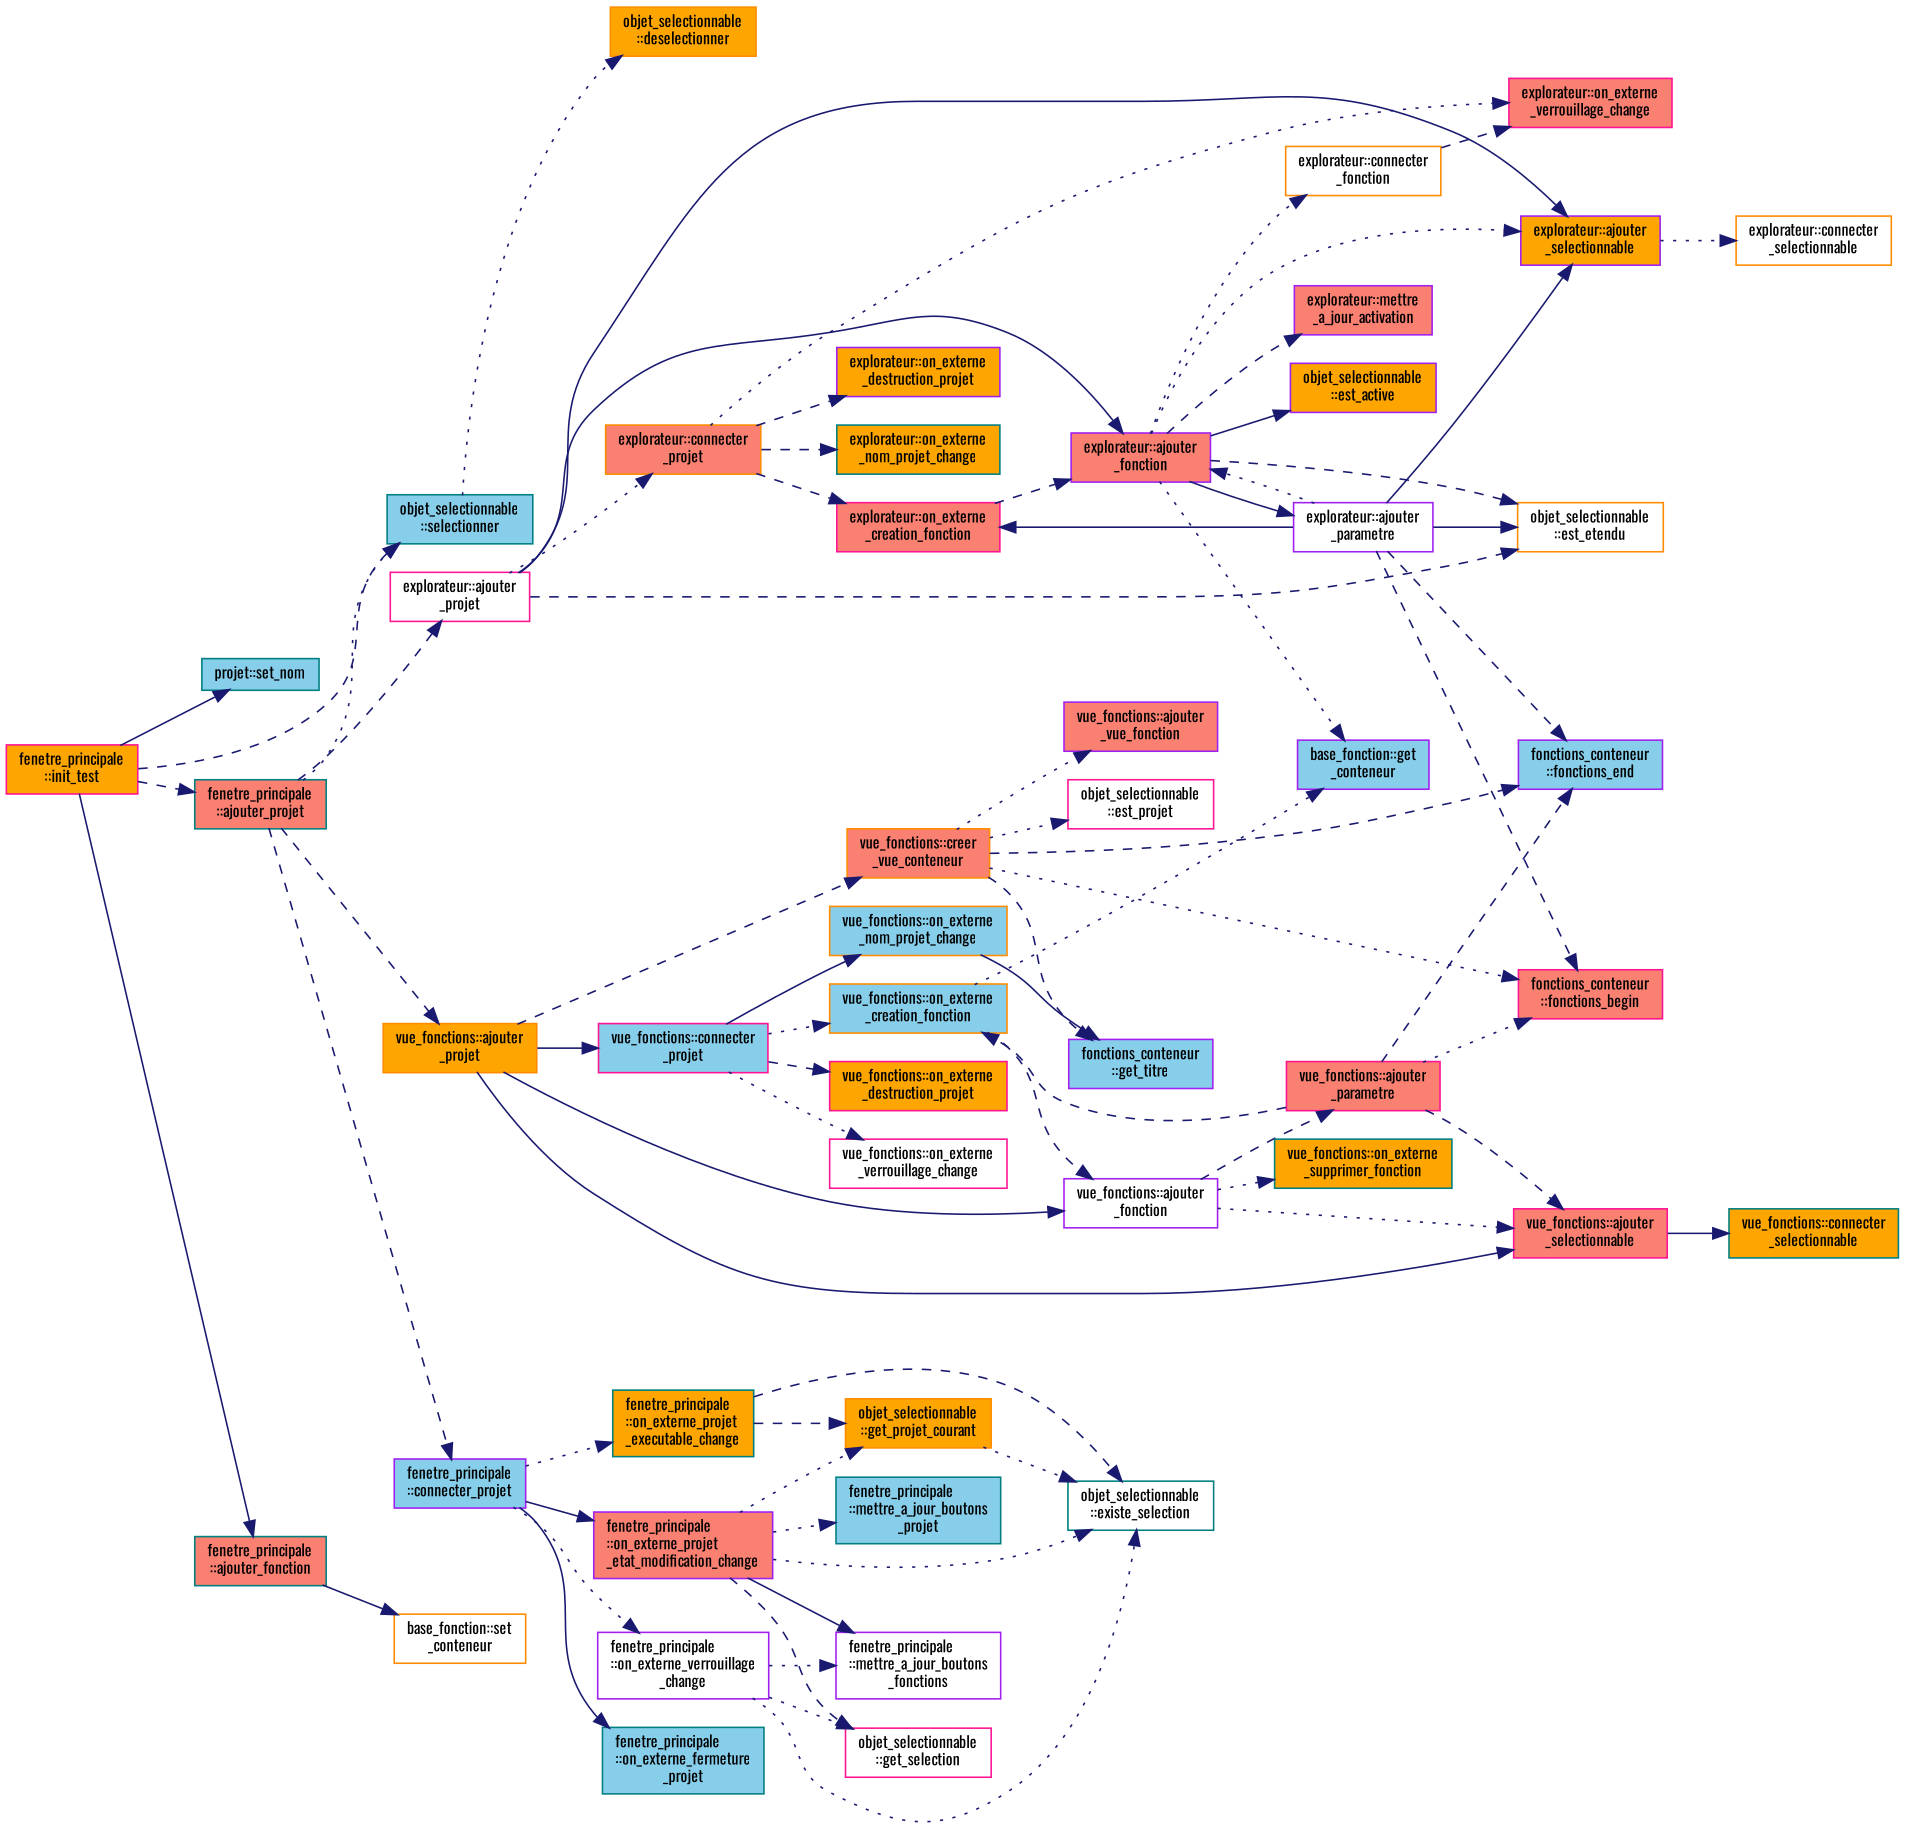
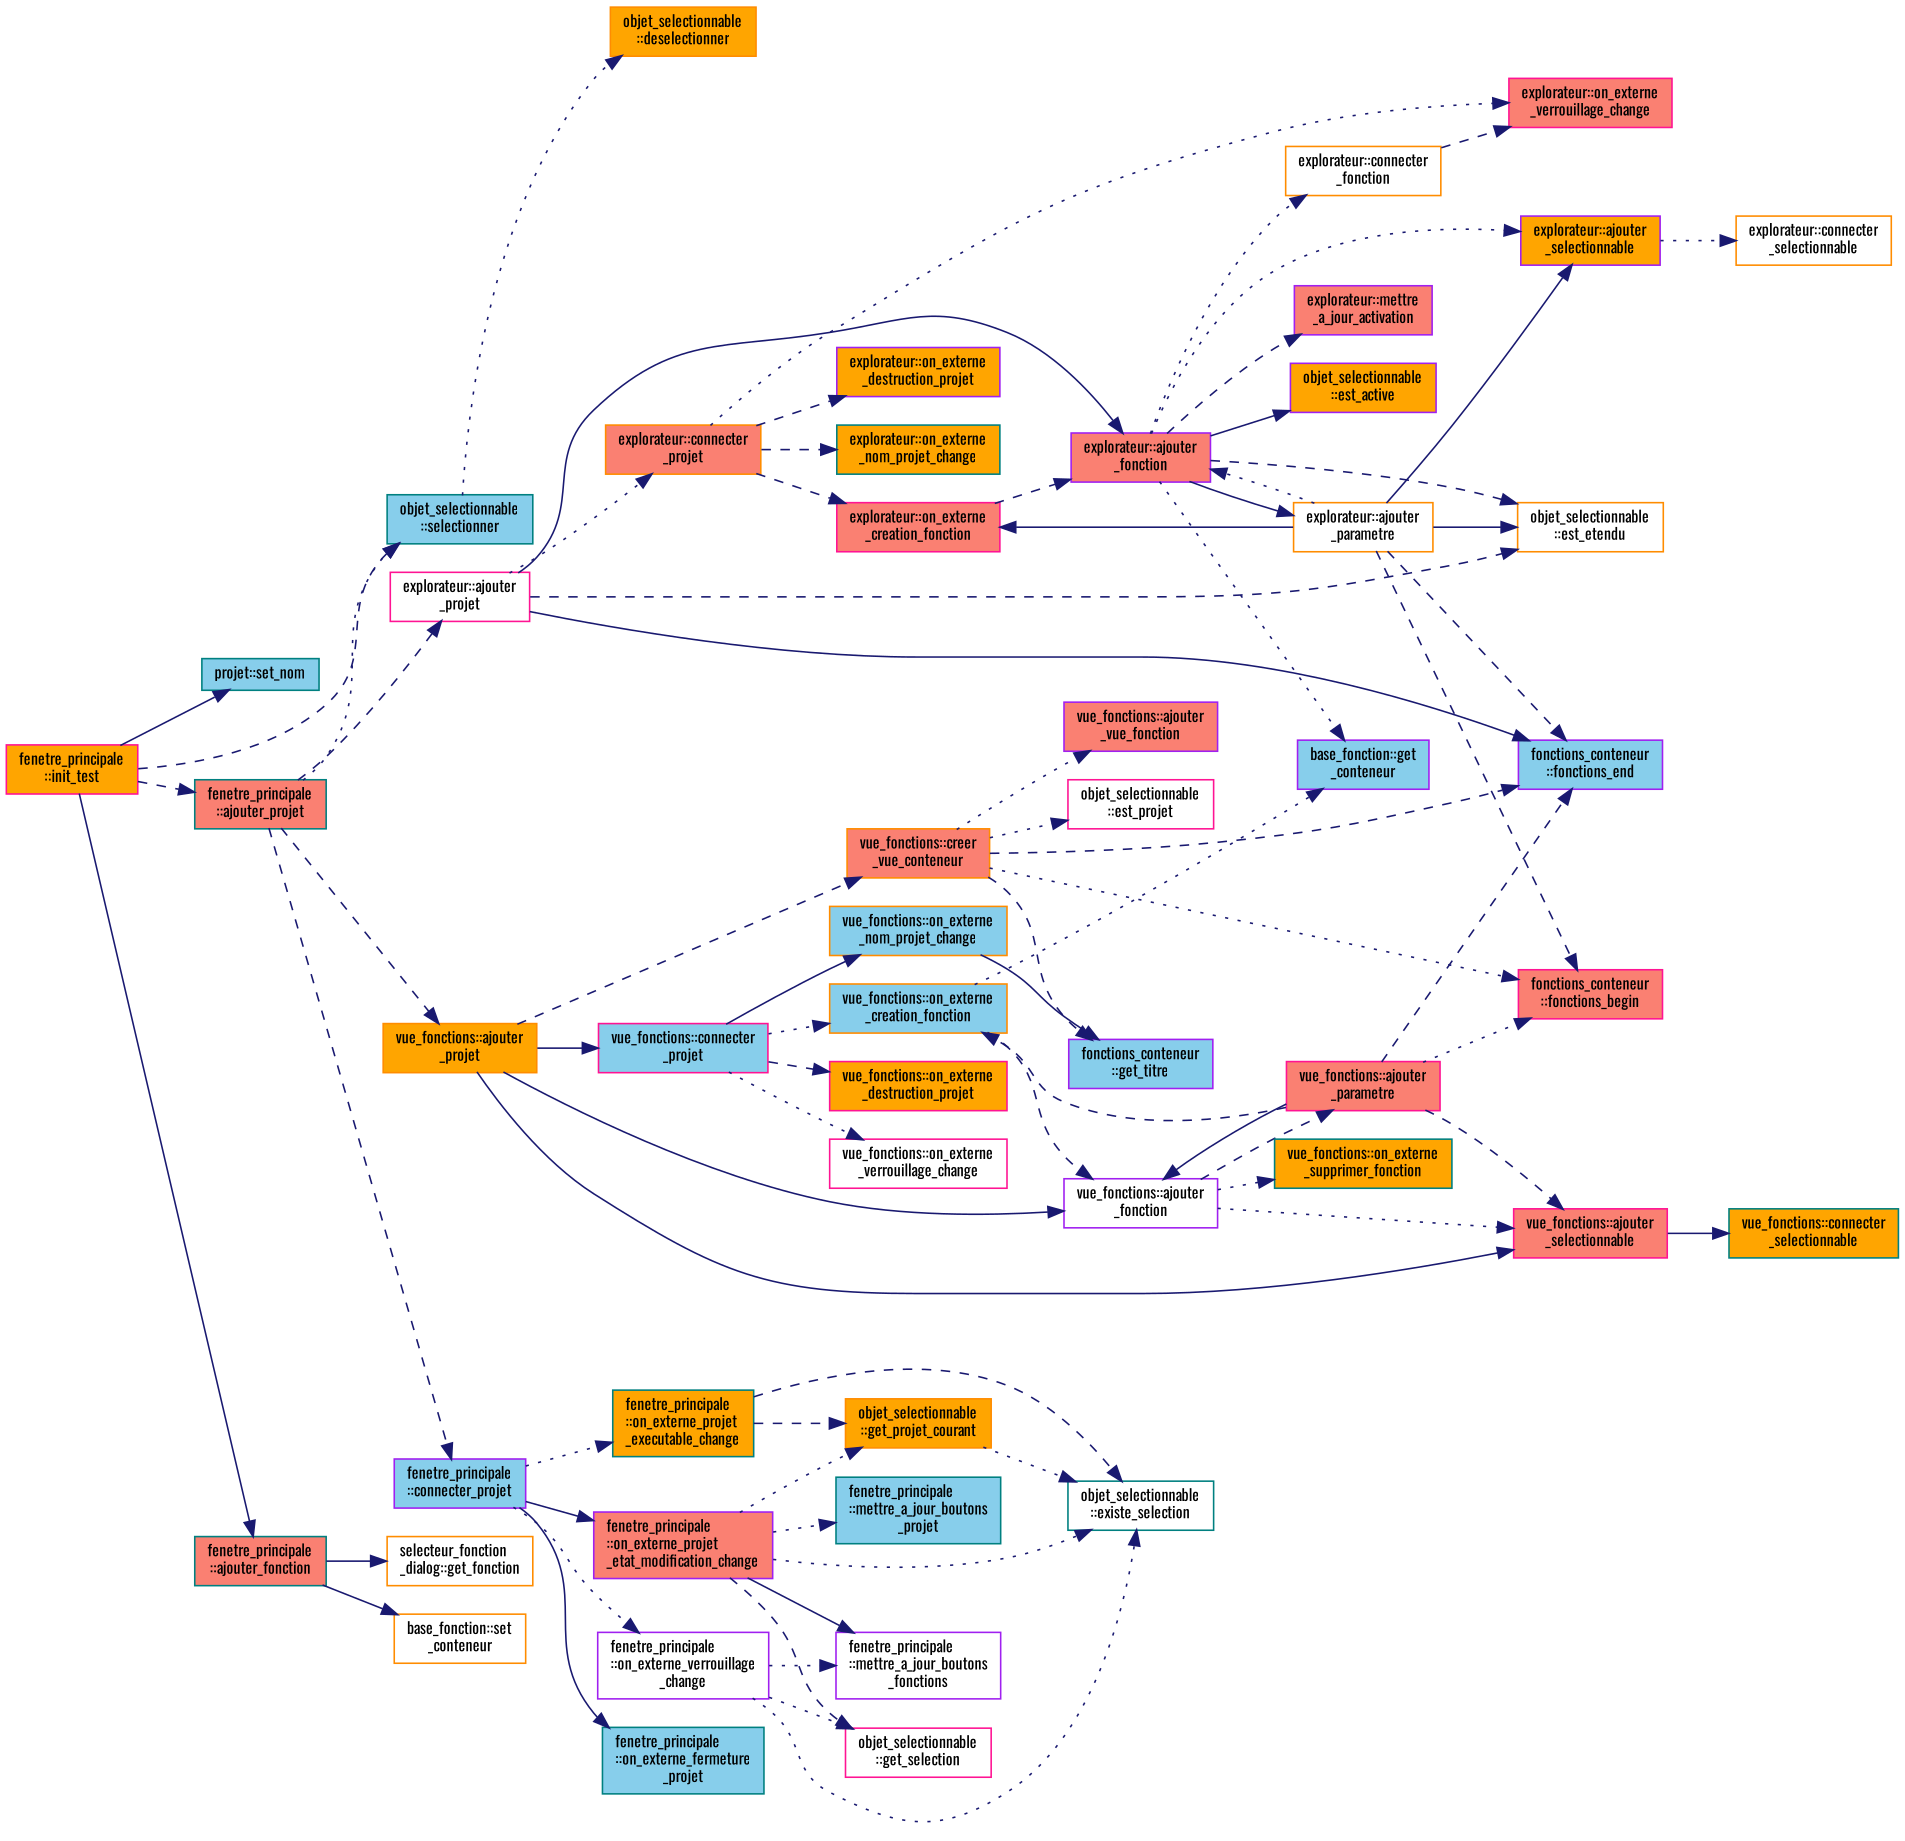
edge "explorateur::ajouter _projet" -> "explorateur::ajouter _selectionnable": now "explorateur::ajouter _projet" -> "fonctions_conteneur ::fonctions_end"
node "explorateur::ajouter _parametre": color purple -> darkorange
edge "vue_fonctions::ajouter _parametre" -> "vue_fonctions::ajouter _fonction": added
node "selecteur_fonction _dialog::get_fonction": added
